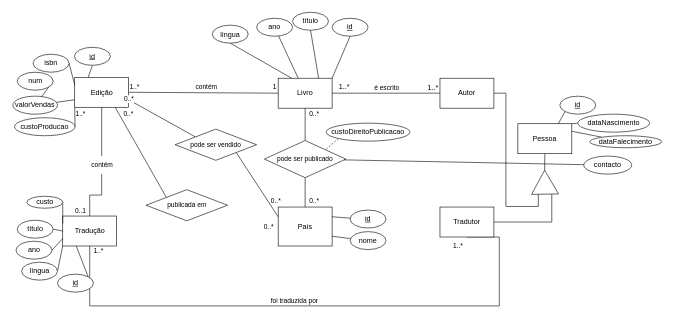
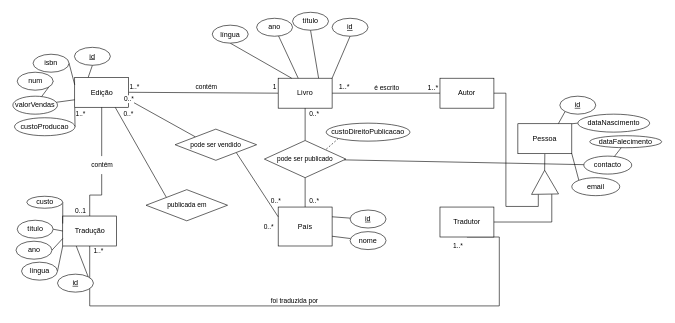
edge "Pessoa" -- "dataFalecimento": now "contacto" -- "dataFalecimento"
edge "Pessoa" -- "email": added
node "email": added
